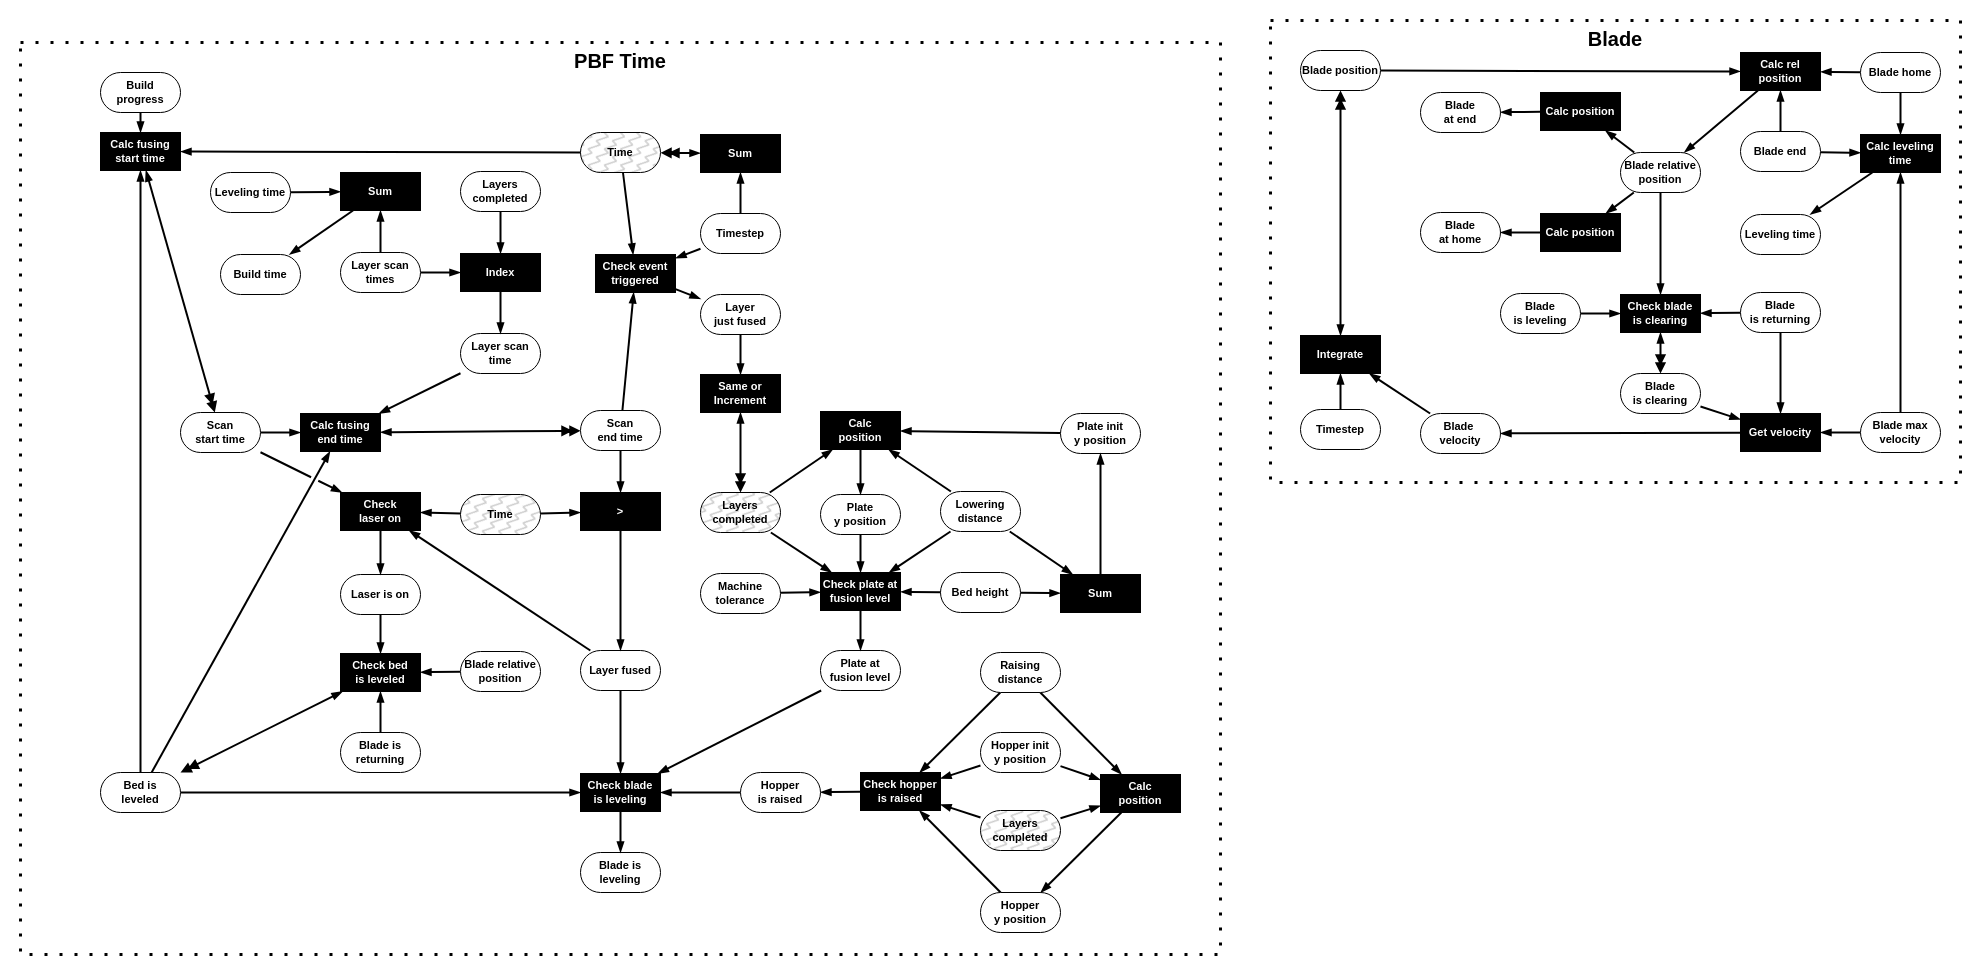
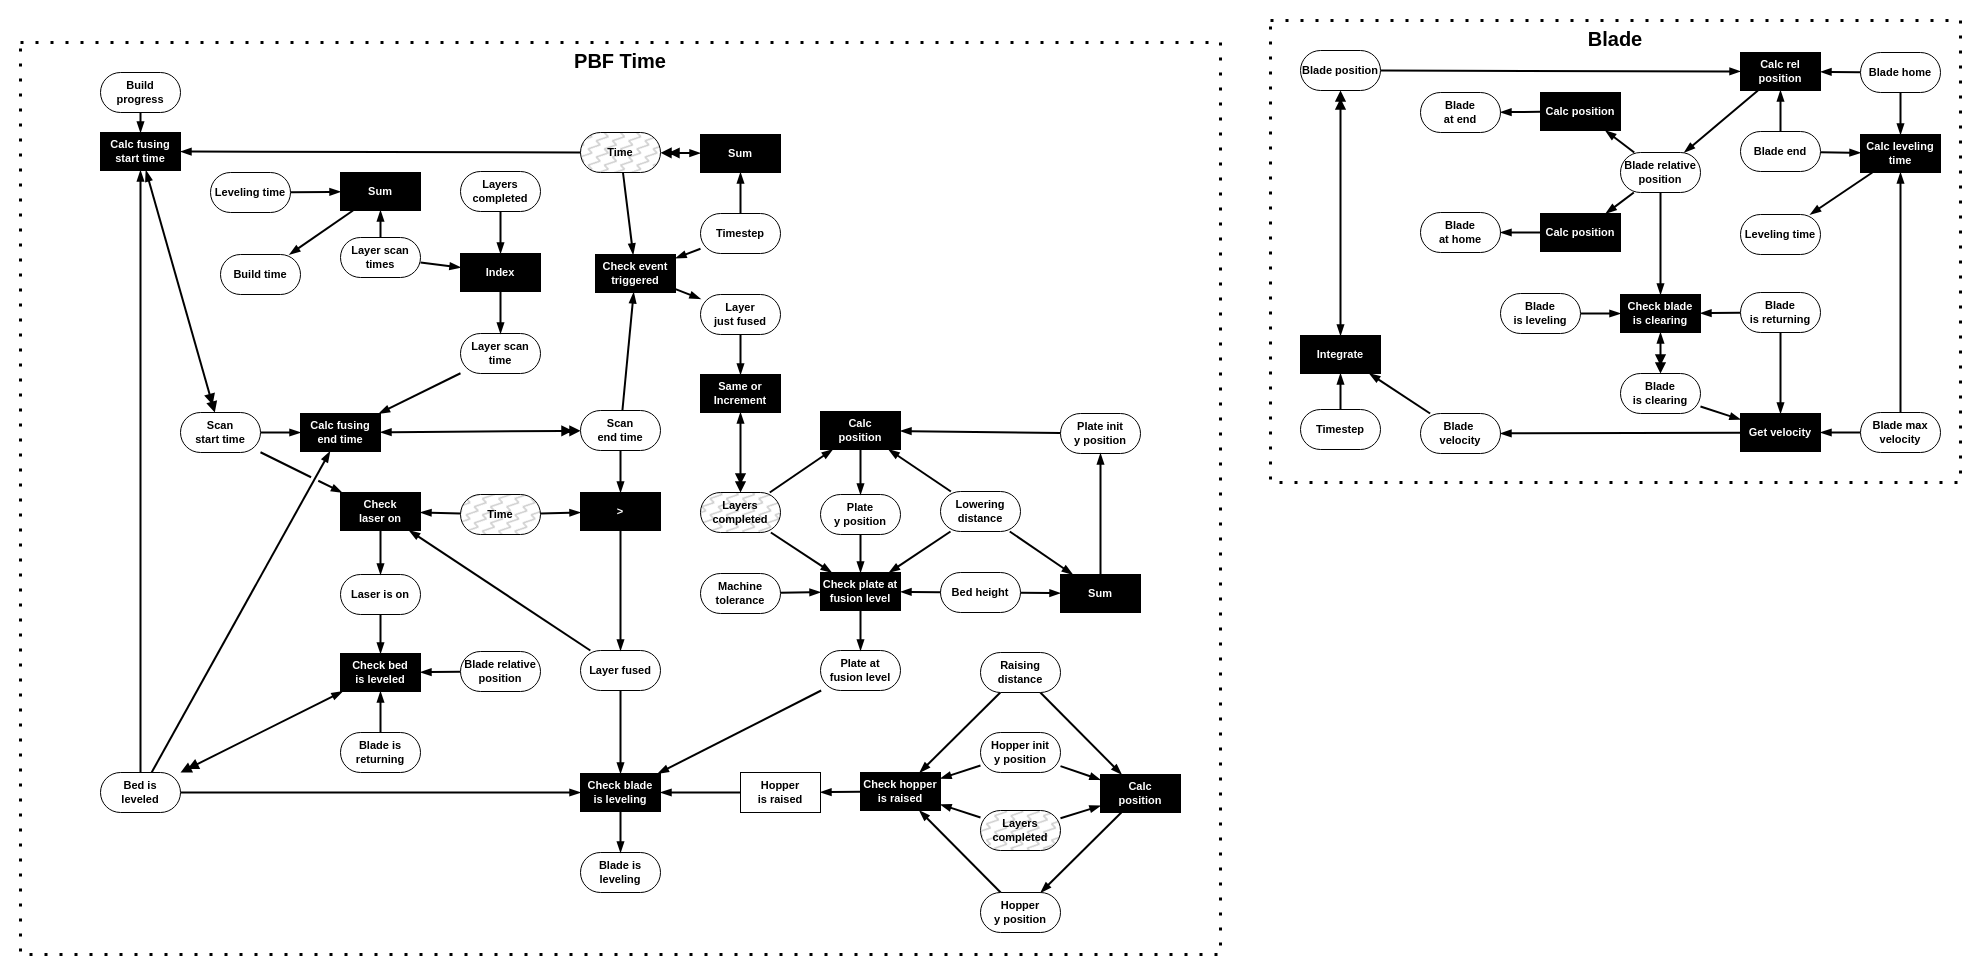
node "Layer scan times": moved (381, 273) -> (381, 258)
node "Hopper is raised": shape rounded rectangle -> rectangle
